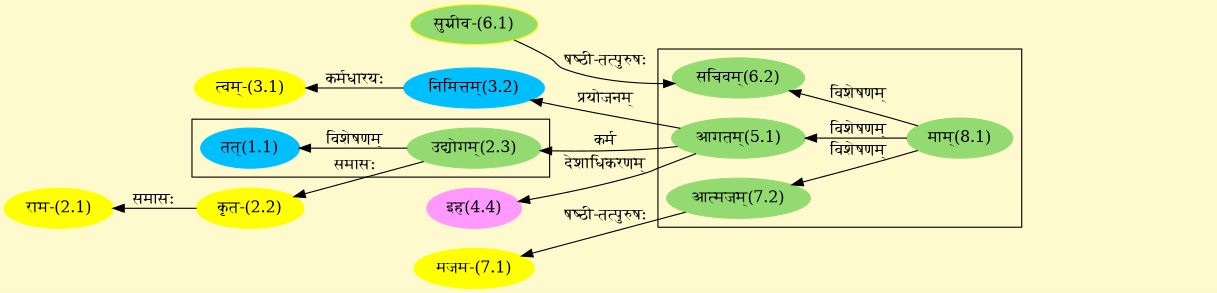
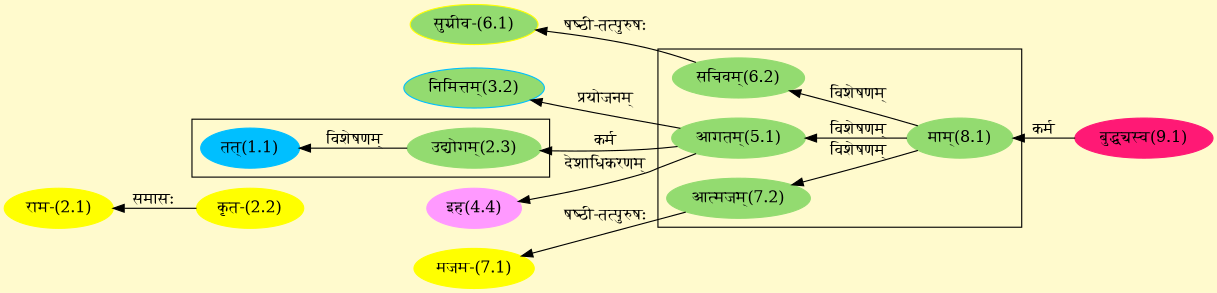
edge "सुग्रीव-(6.1)" -> "सचिवम्(6.2)": reversed
node "त्वम्-(3.1)": removed
node "निमित्तम्(3.2)": fillcolor #00bfff -> #93db70
node "बुद्ध्यस्व(9.1)": added
edge "उद्योगम्(2.3)" -> "कृत-(2.2)": removed, label "समासः"
